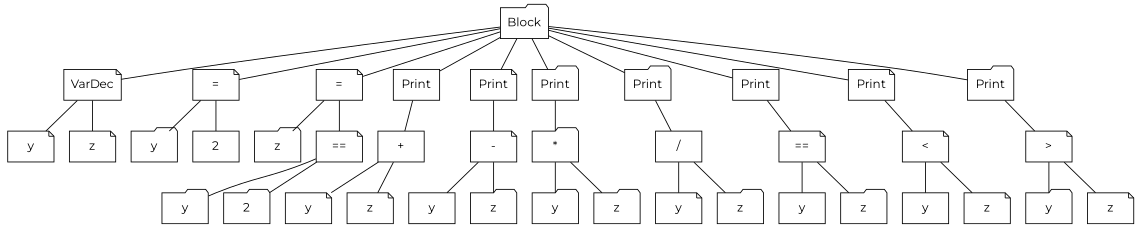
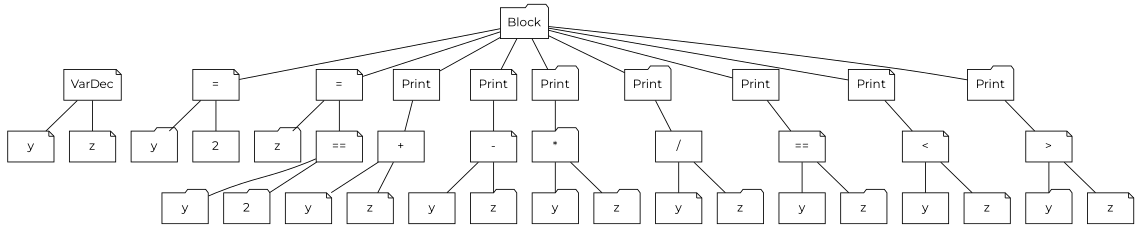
edge "Block" -- "VarDec": removed
